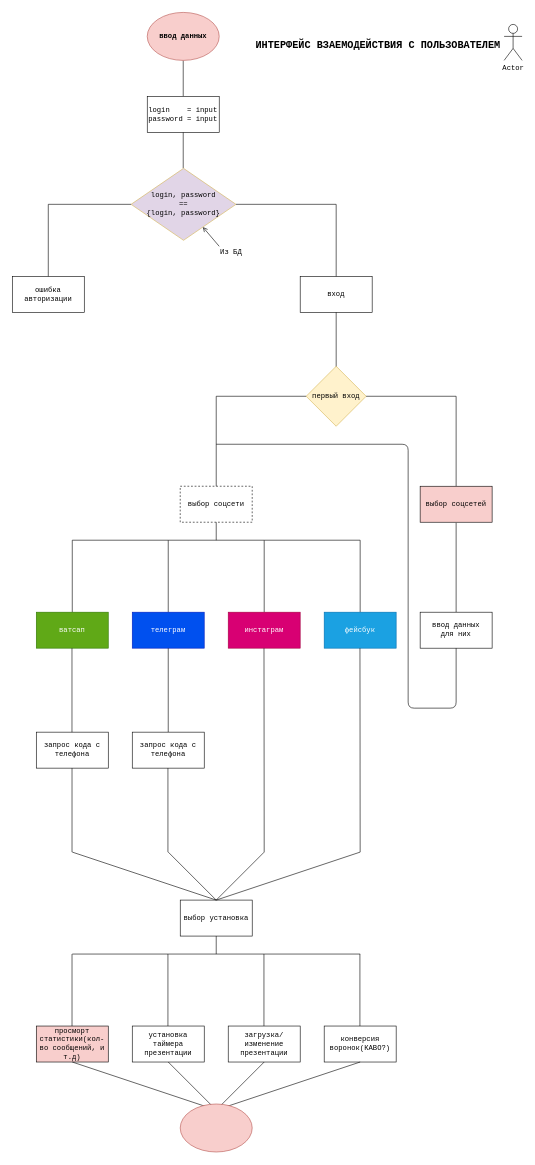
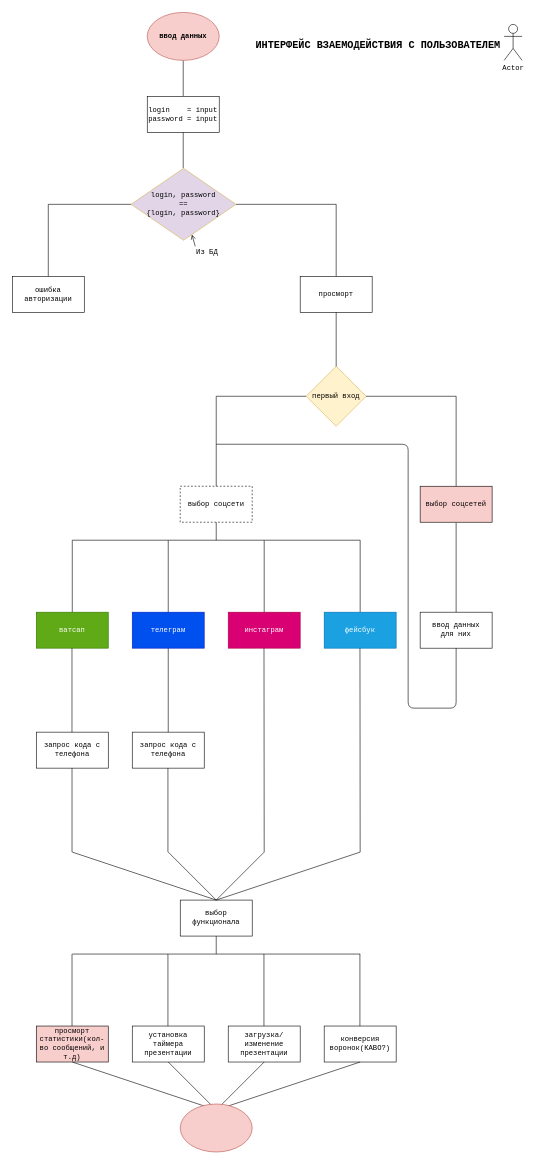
node "Из БД": moved (231, 252) -> (207, 252)
node "вход": label "вход" -> "просморт"
node "выбор установка": label "выбор установка" -> "выбор функционала"
